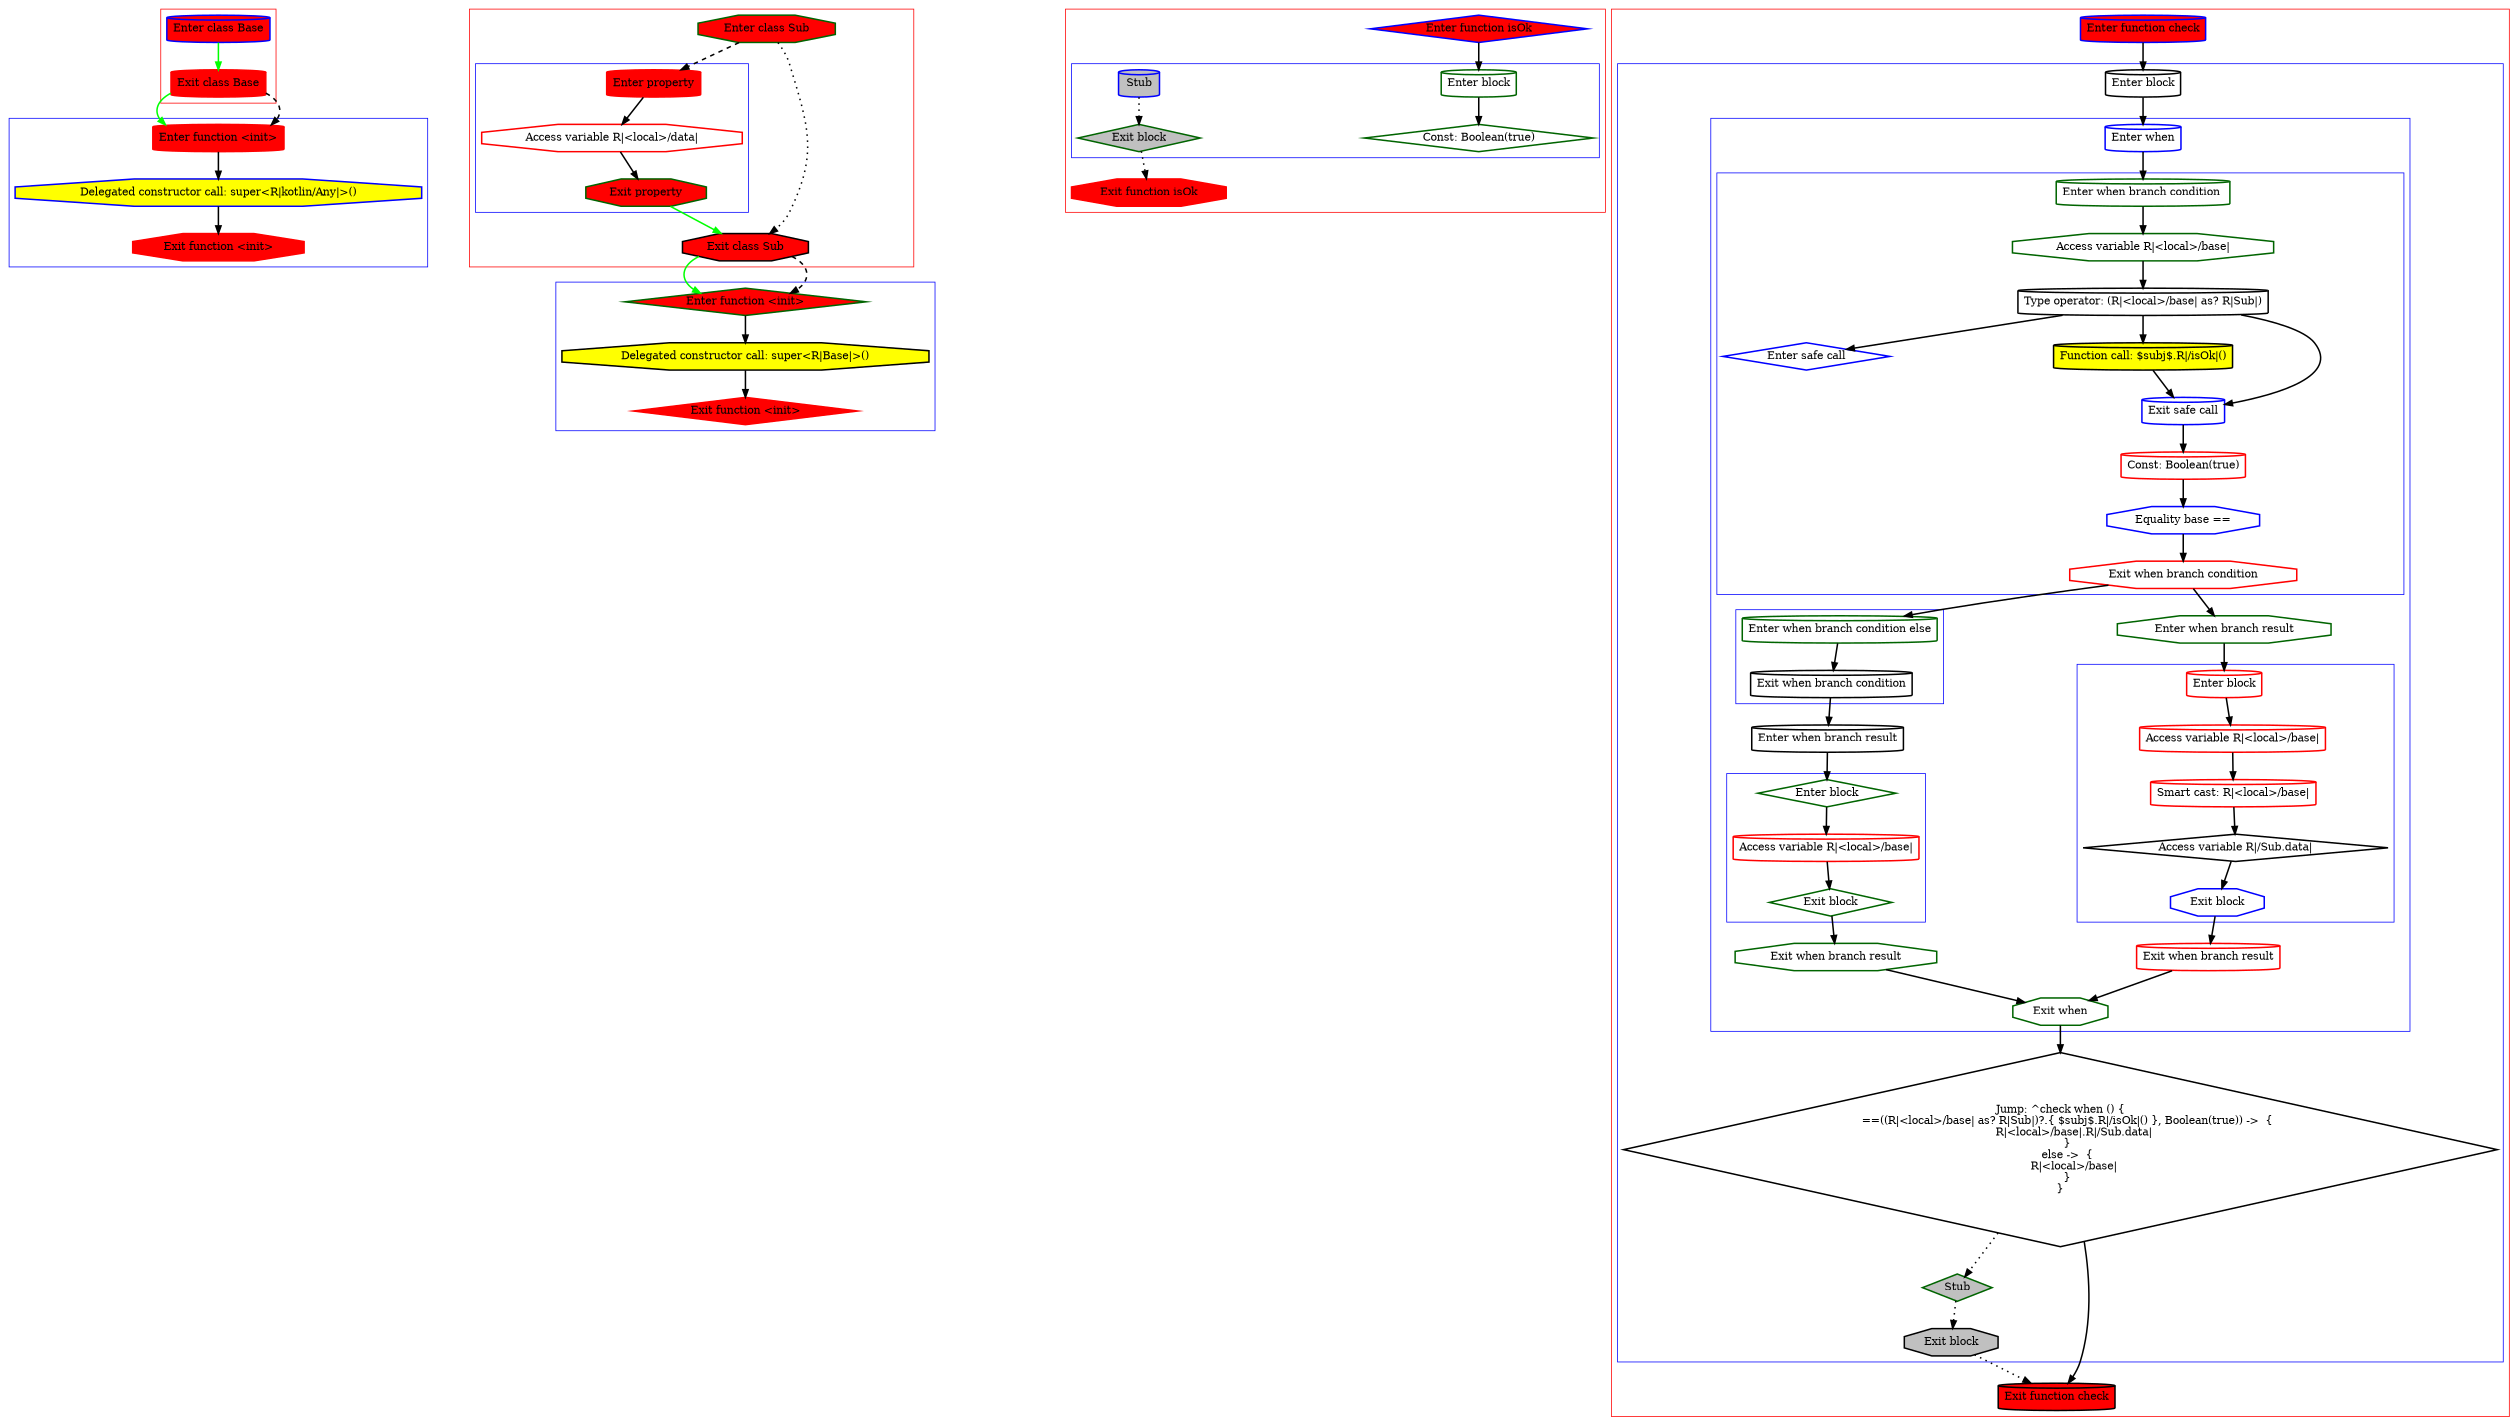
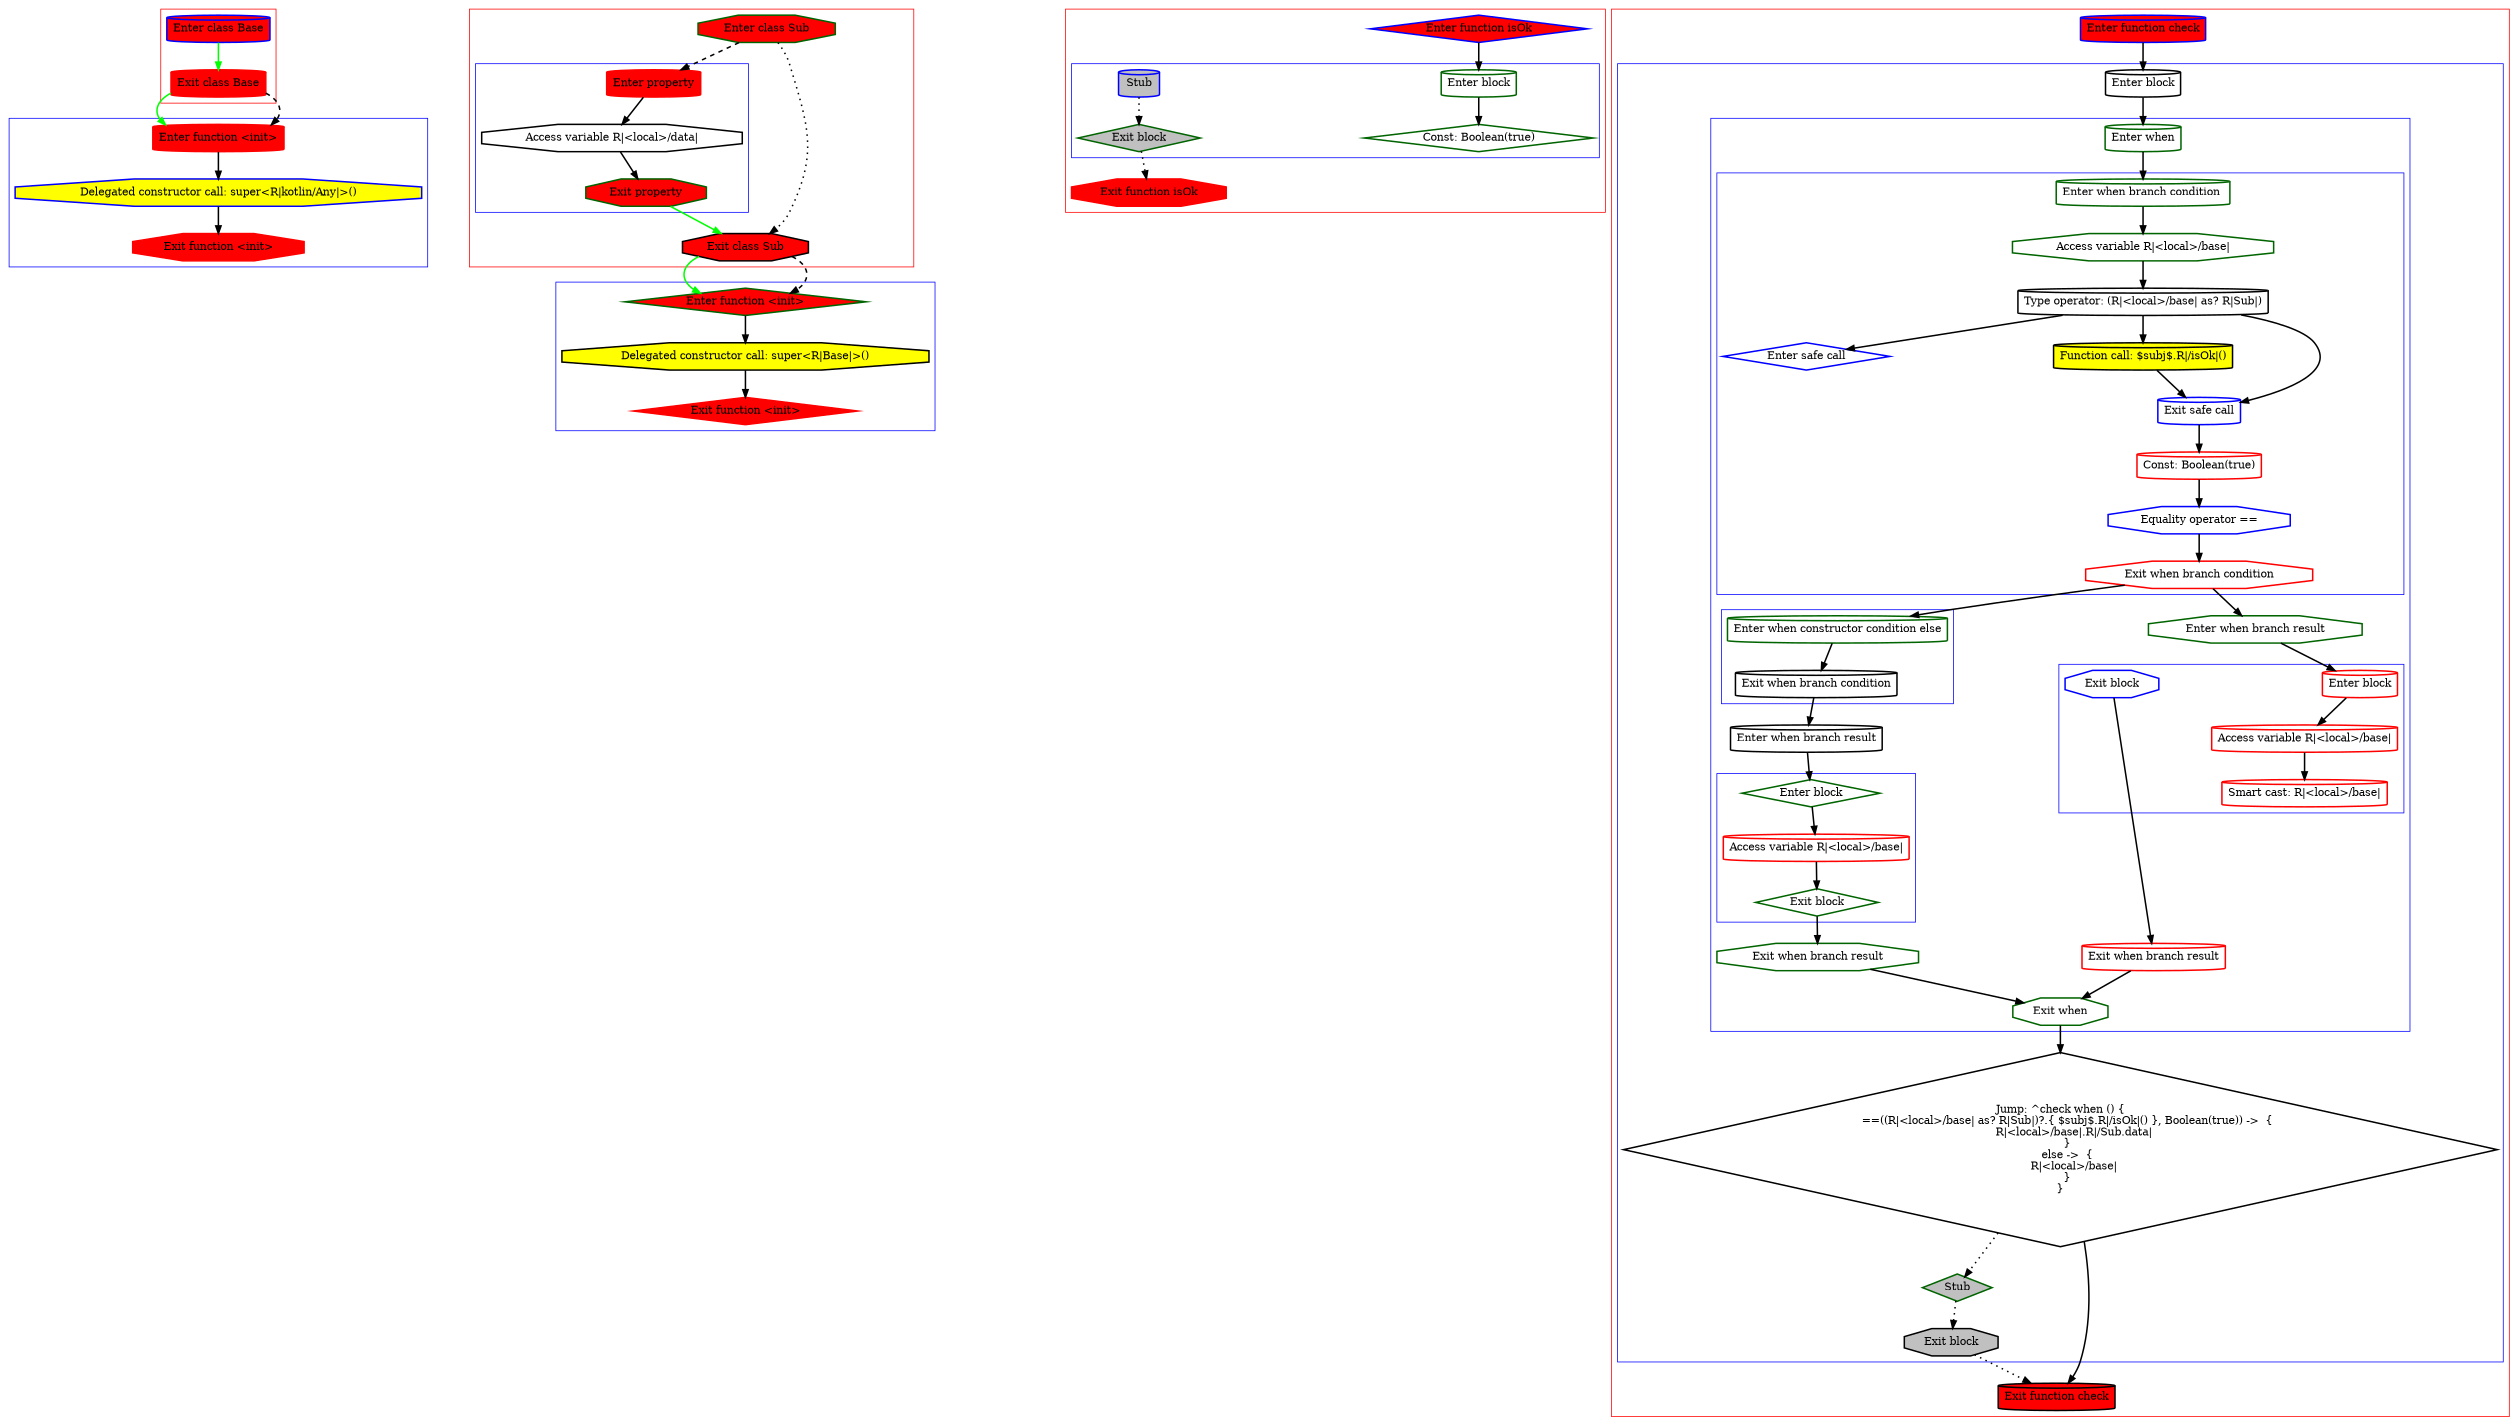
node "Access variable R|<local>/data|": color red -> black
node "Enter when": color blue -> darkgreen
node "Equality base ==": label "Equality base ==" -> "Equality operator =="
node "Enter when branch condition else": label "Enter when branch condition else" -> "Enter when constructor condition else"
node "Access variable R|/Sub.data|": removed
